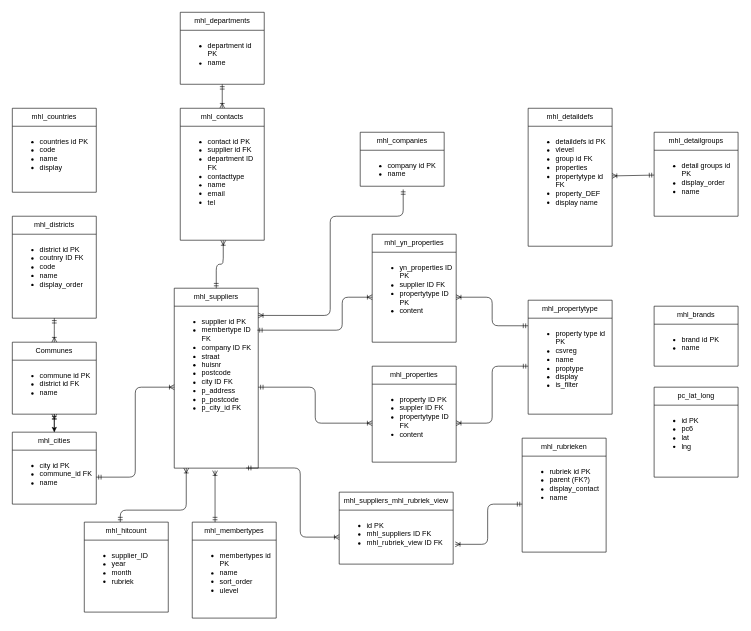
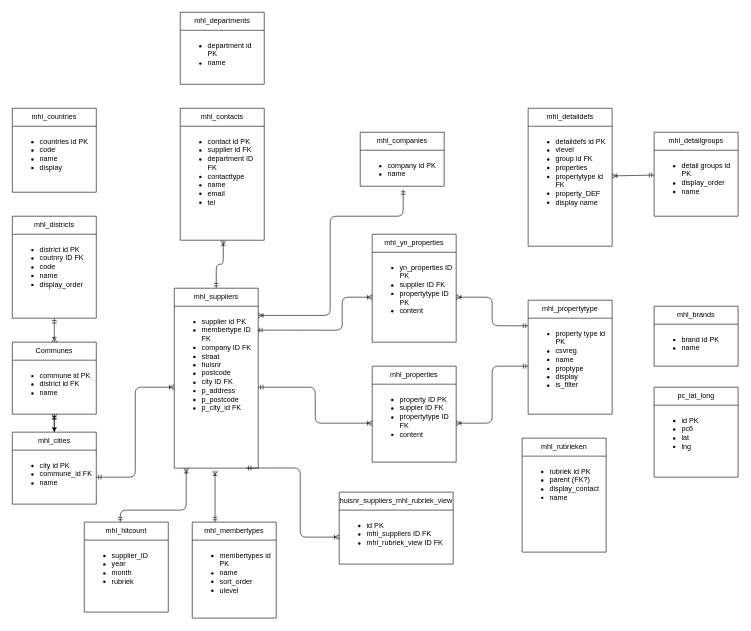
edge "department id PK name" -- "mhl_contacts": removed
node "mhl_suppliers_mhl_rubriek_view": label "mhl_suppliers_mhl_rubriek_view" -> "huisnr_suppliers_mhl_rubriek_view"
edge "rubriek id PK parent (FK?) display_contact name" -- "id PK mhl_suppliers ID FK mhl_rubriek_view ID FK": removed
